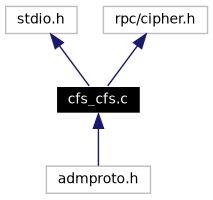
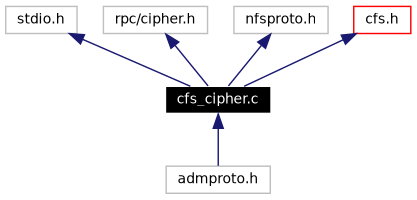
node "nfsproto.h": added
node "cfs.h": added
node "cfs_cfs.c": label "cfs_cfs.c" -> "cfs_cipher.c"
